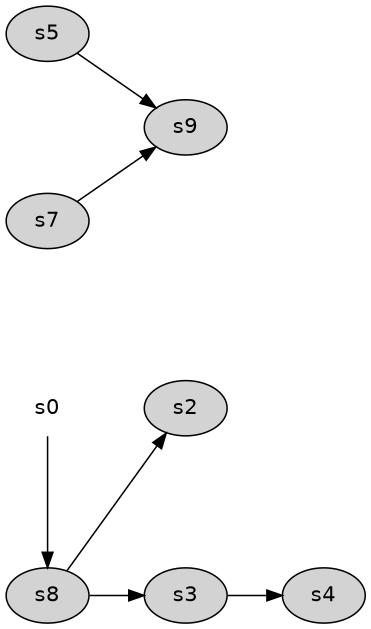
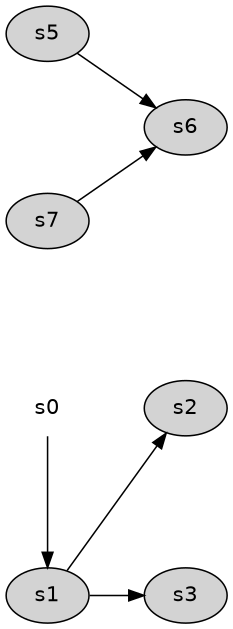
node "s9": label "s9" -> "s6"
node "s8": label "s8" -> "s1"
node "s4": removed
